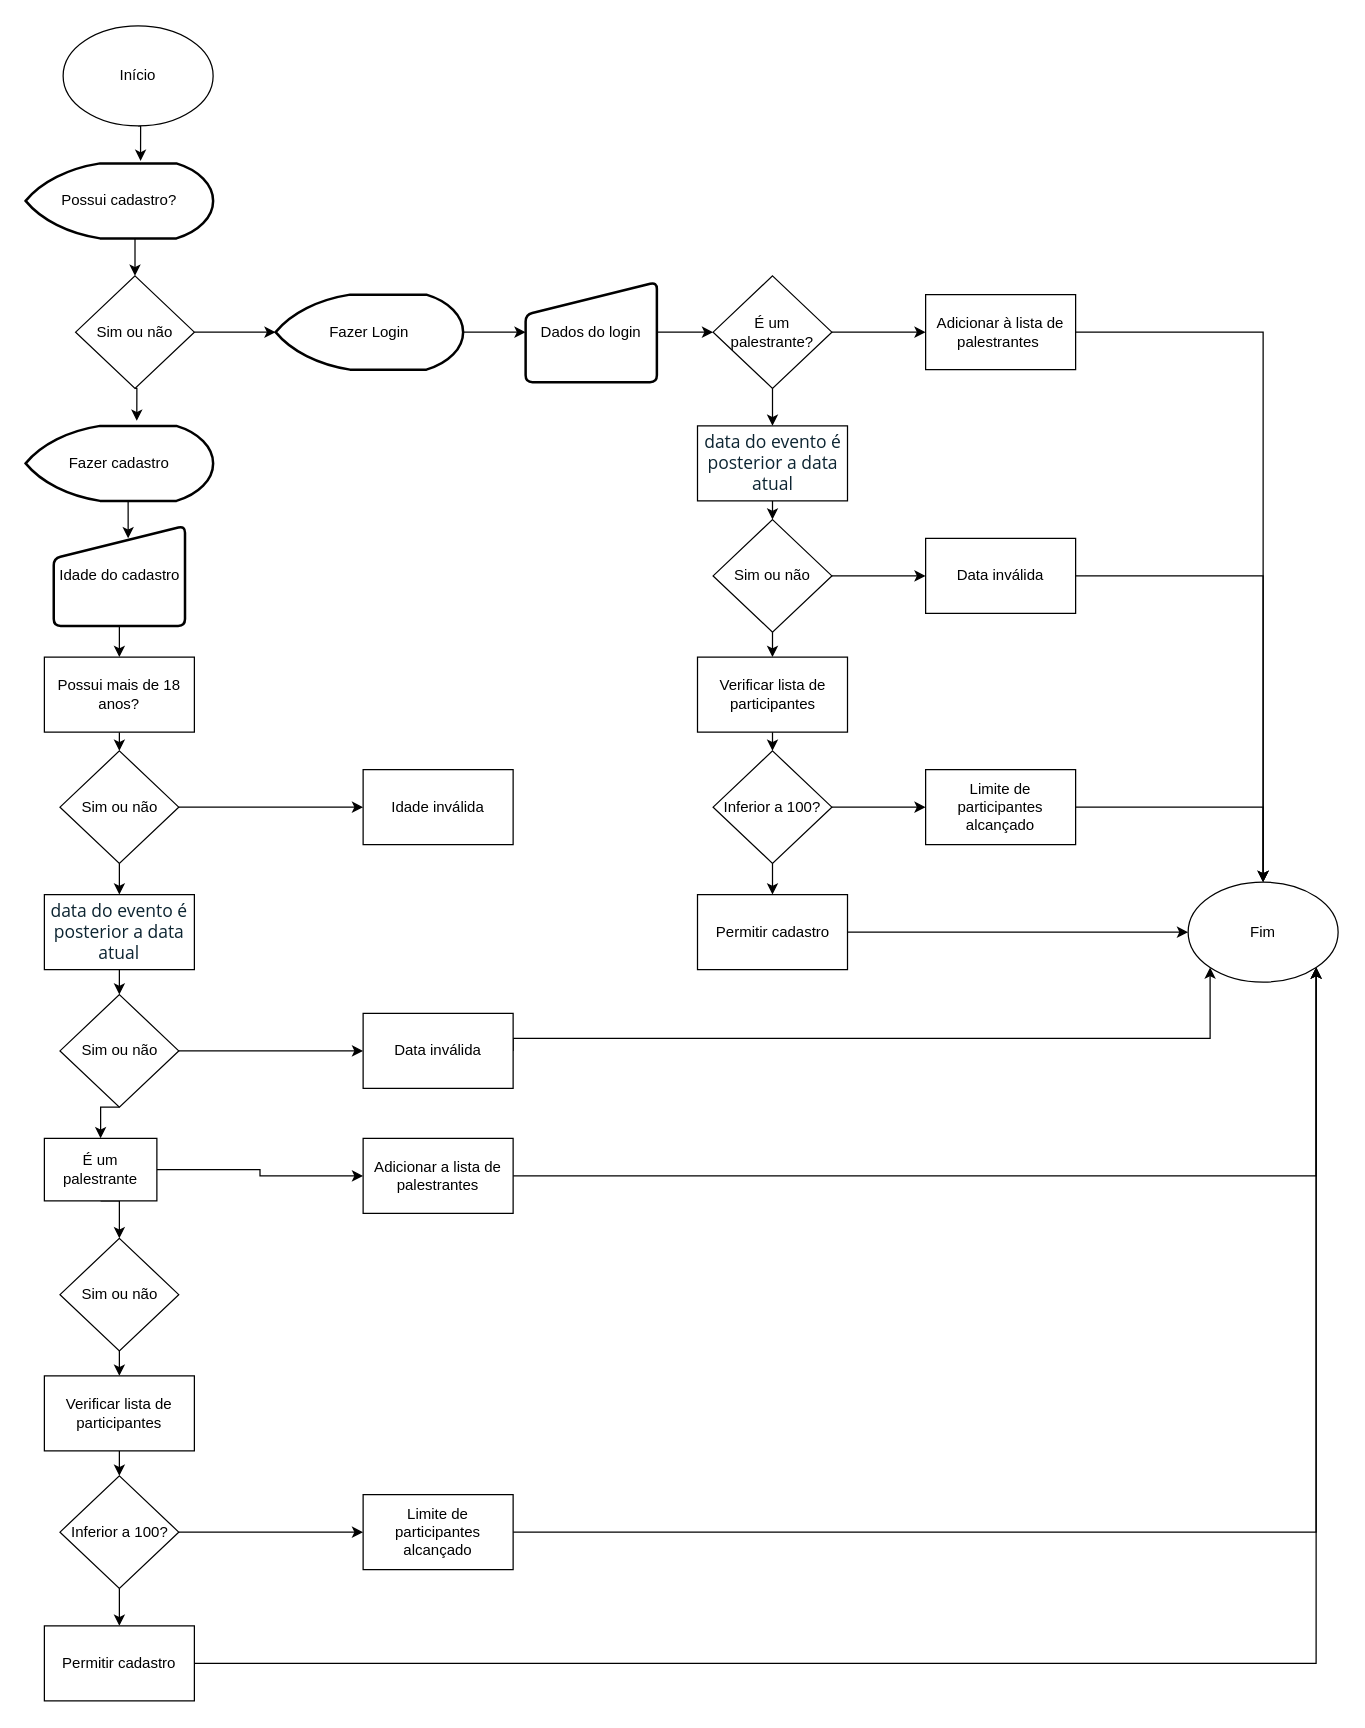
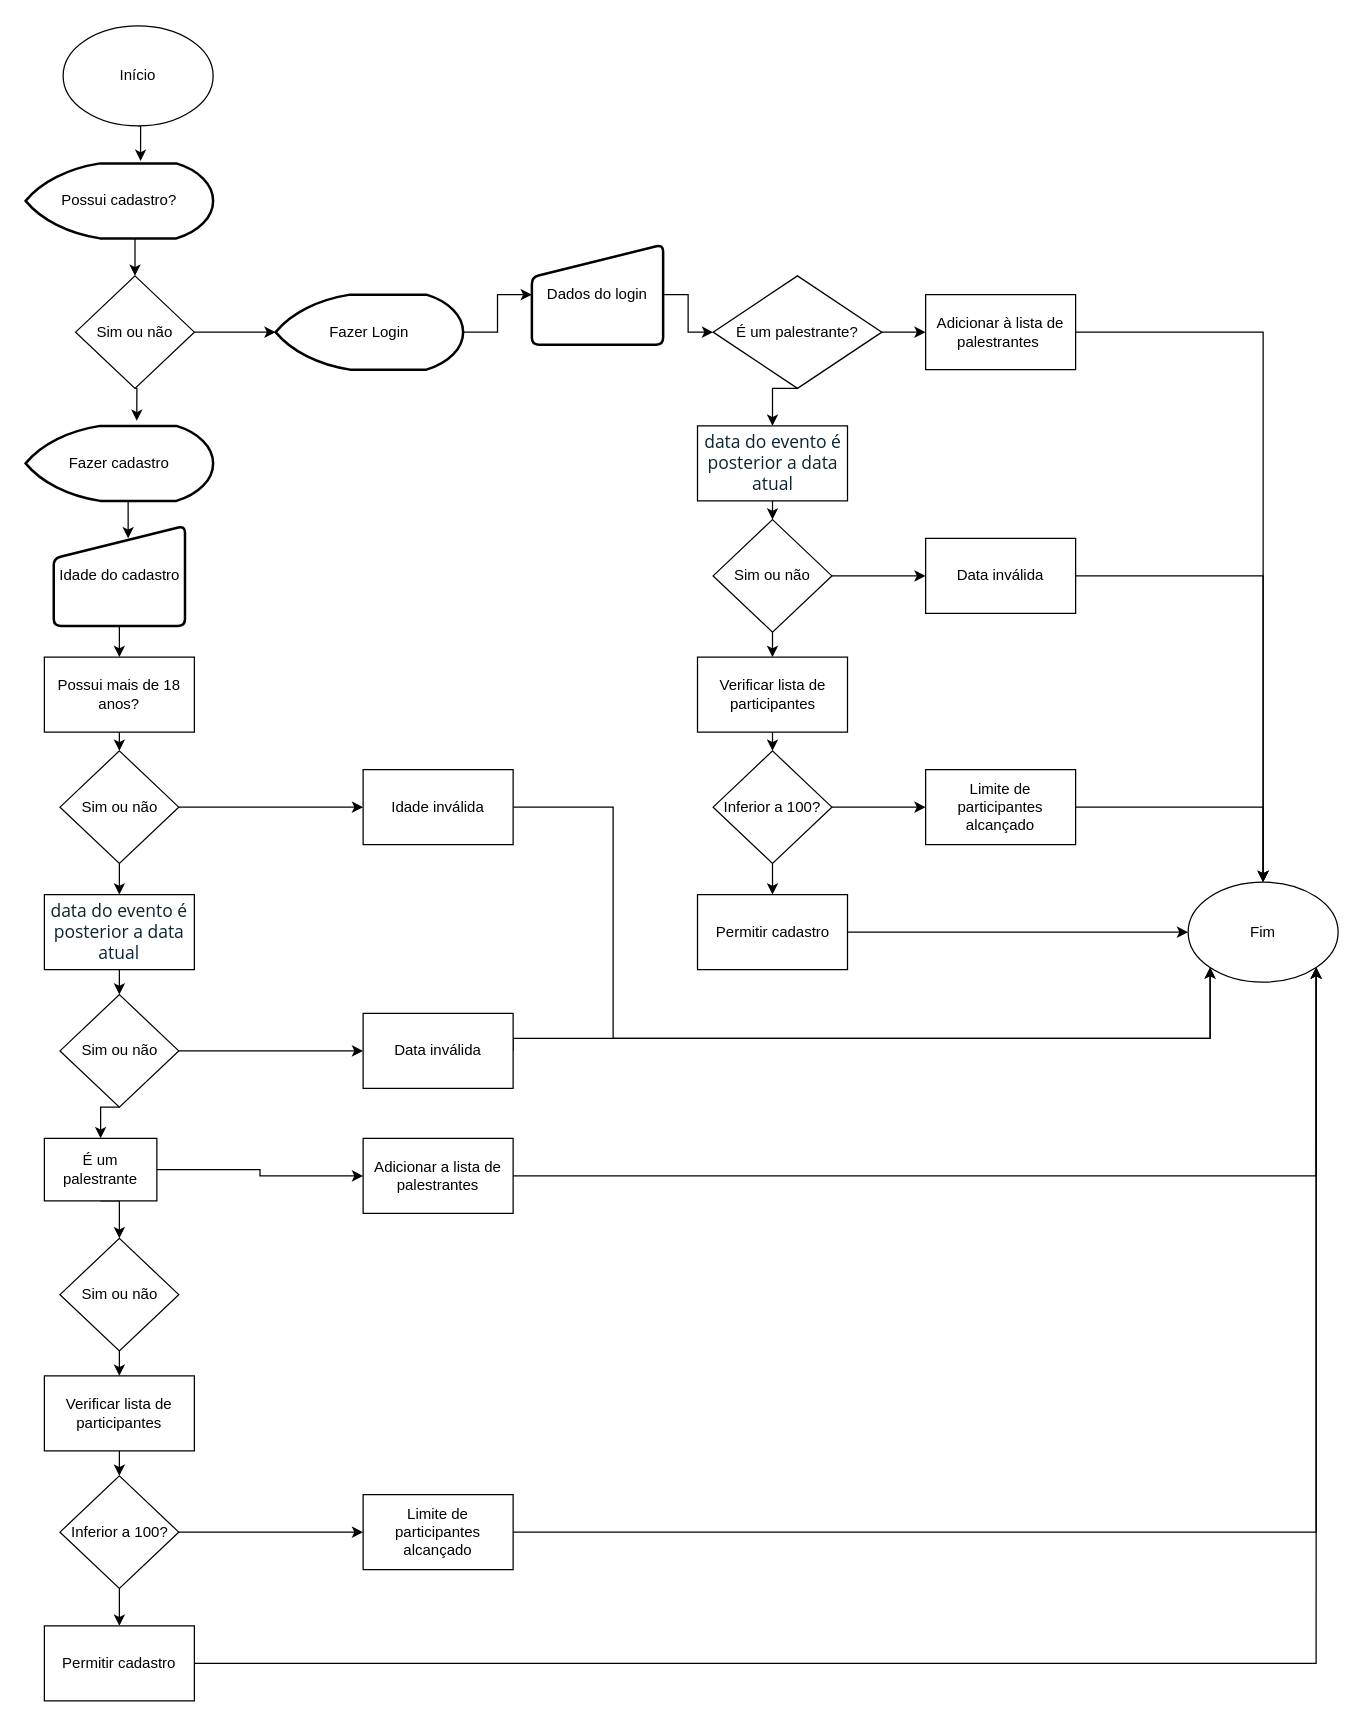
node "Dados do login": moved (591, 332) -> (598, 294)
node "É um palestrante?": size 119x113 -> 169x113
edge "Idade inválida" -> "Fim": added
